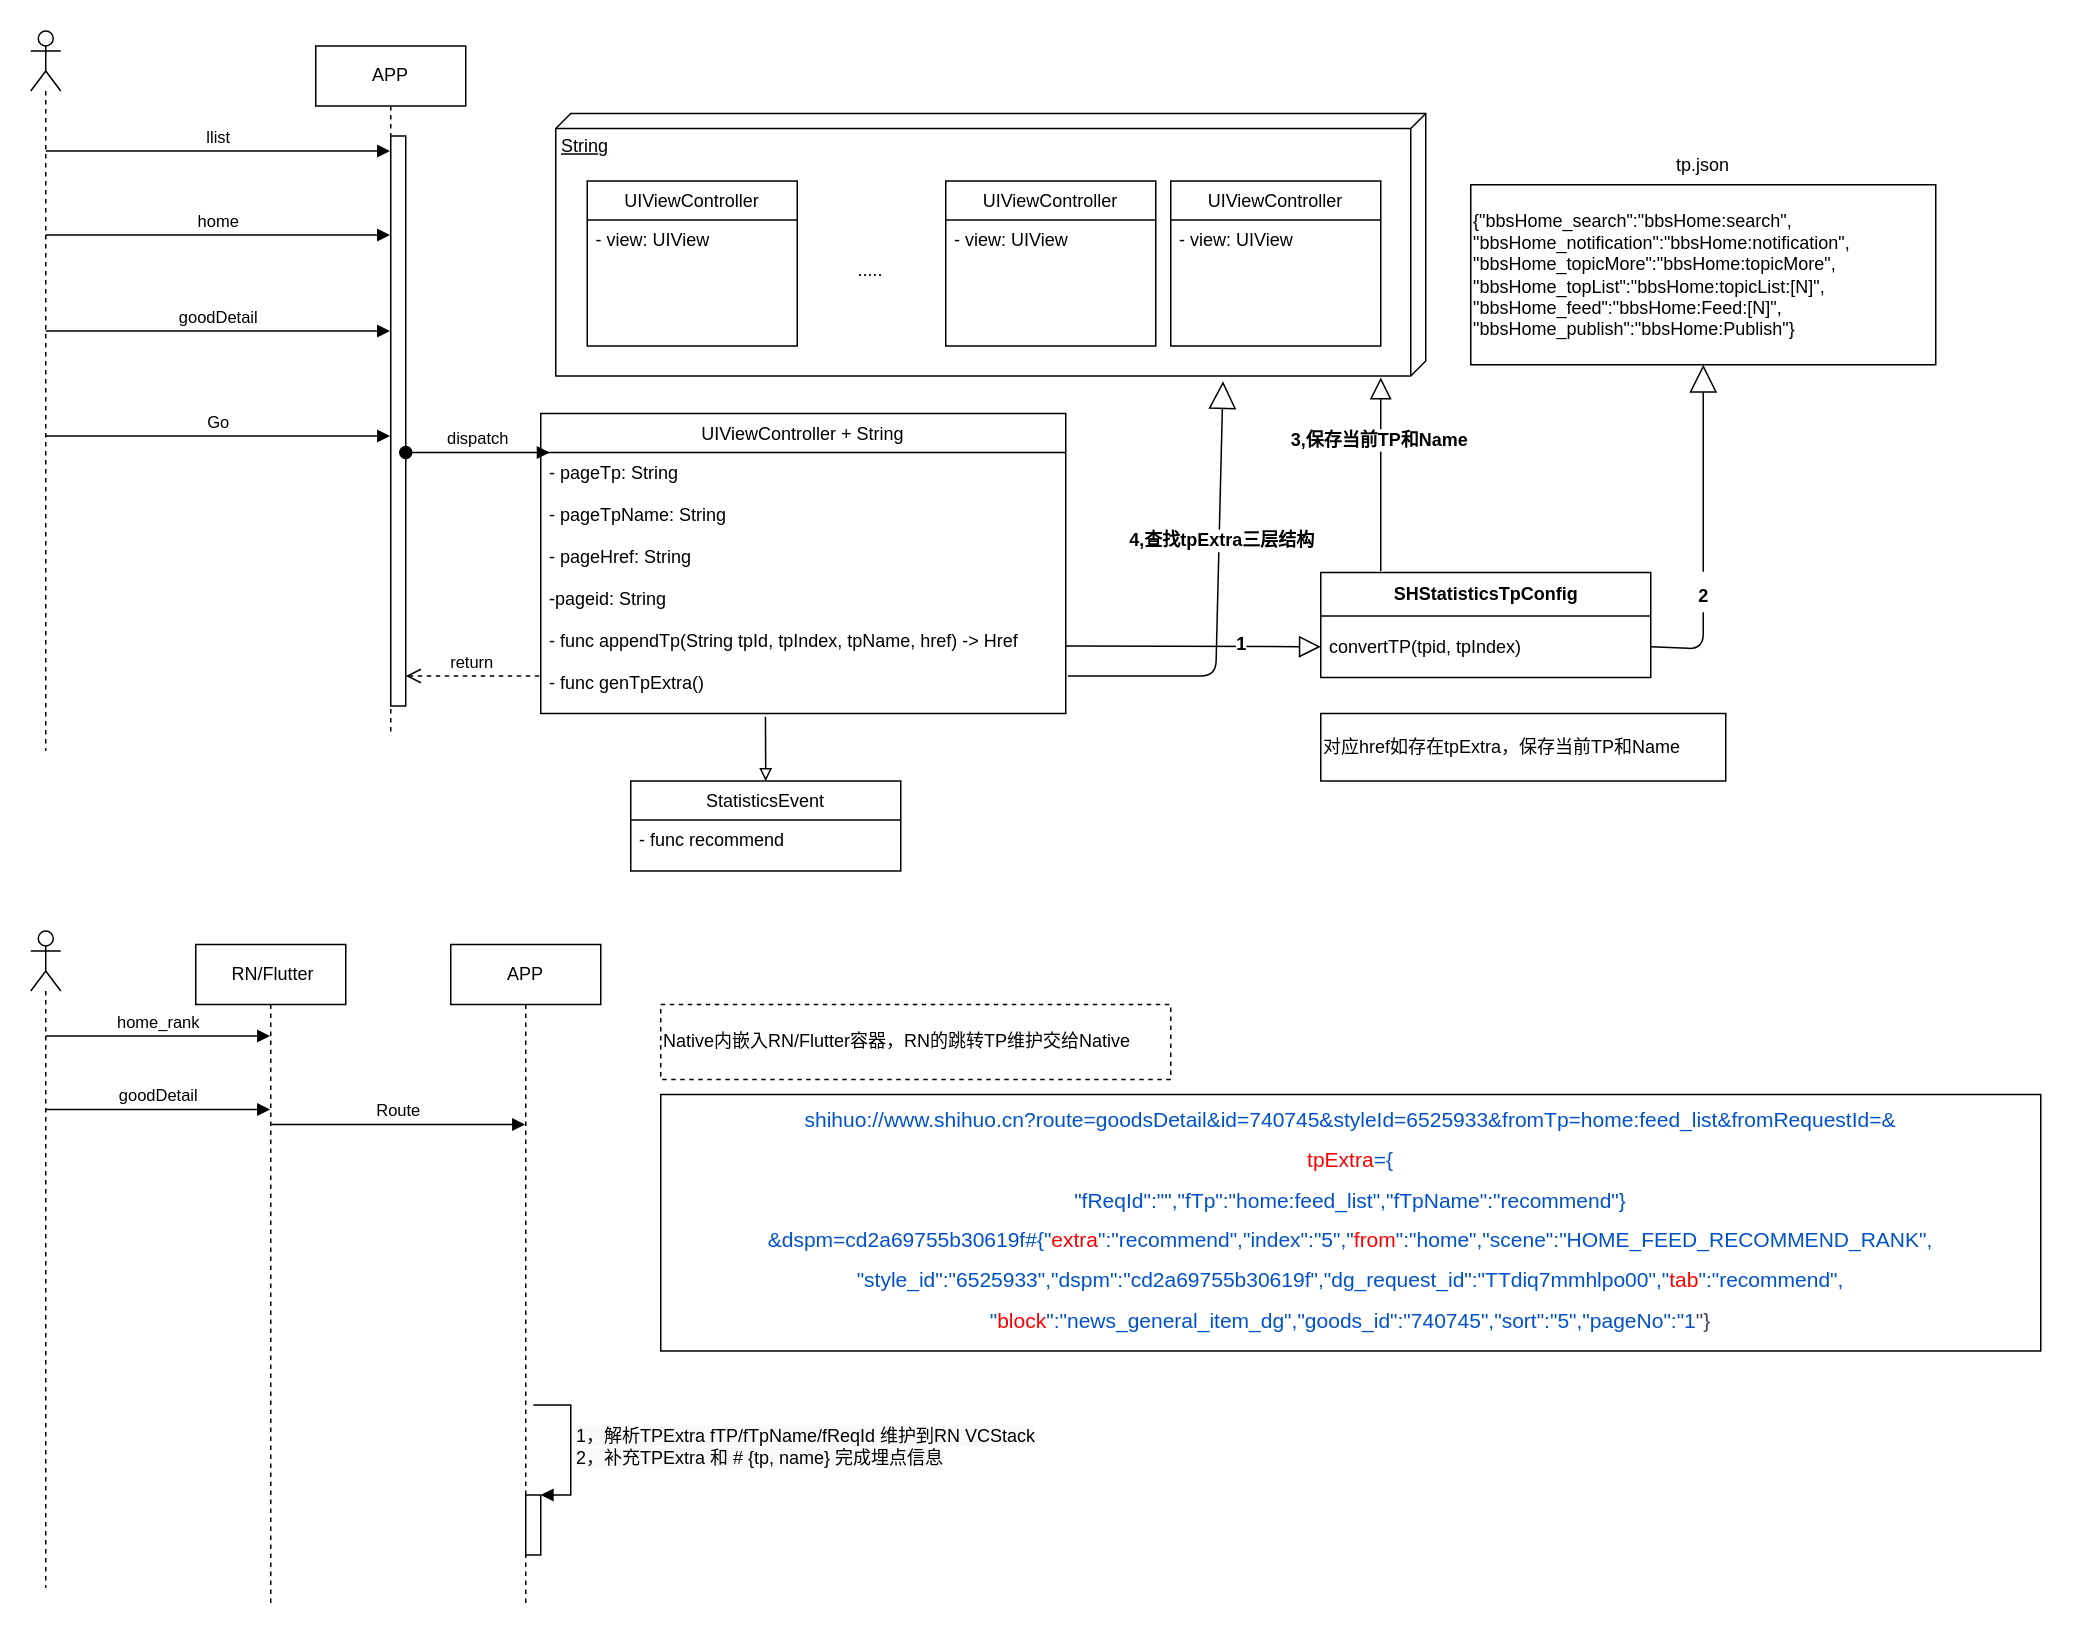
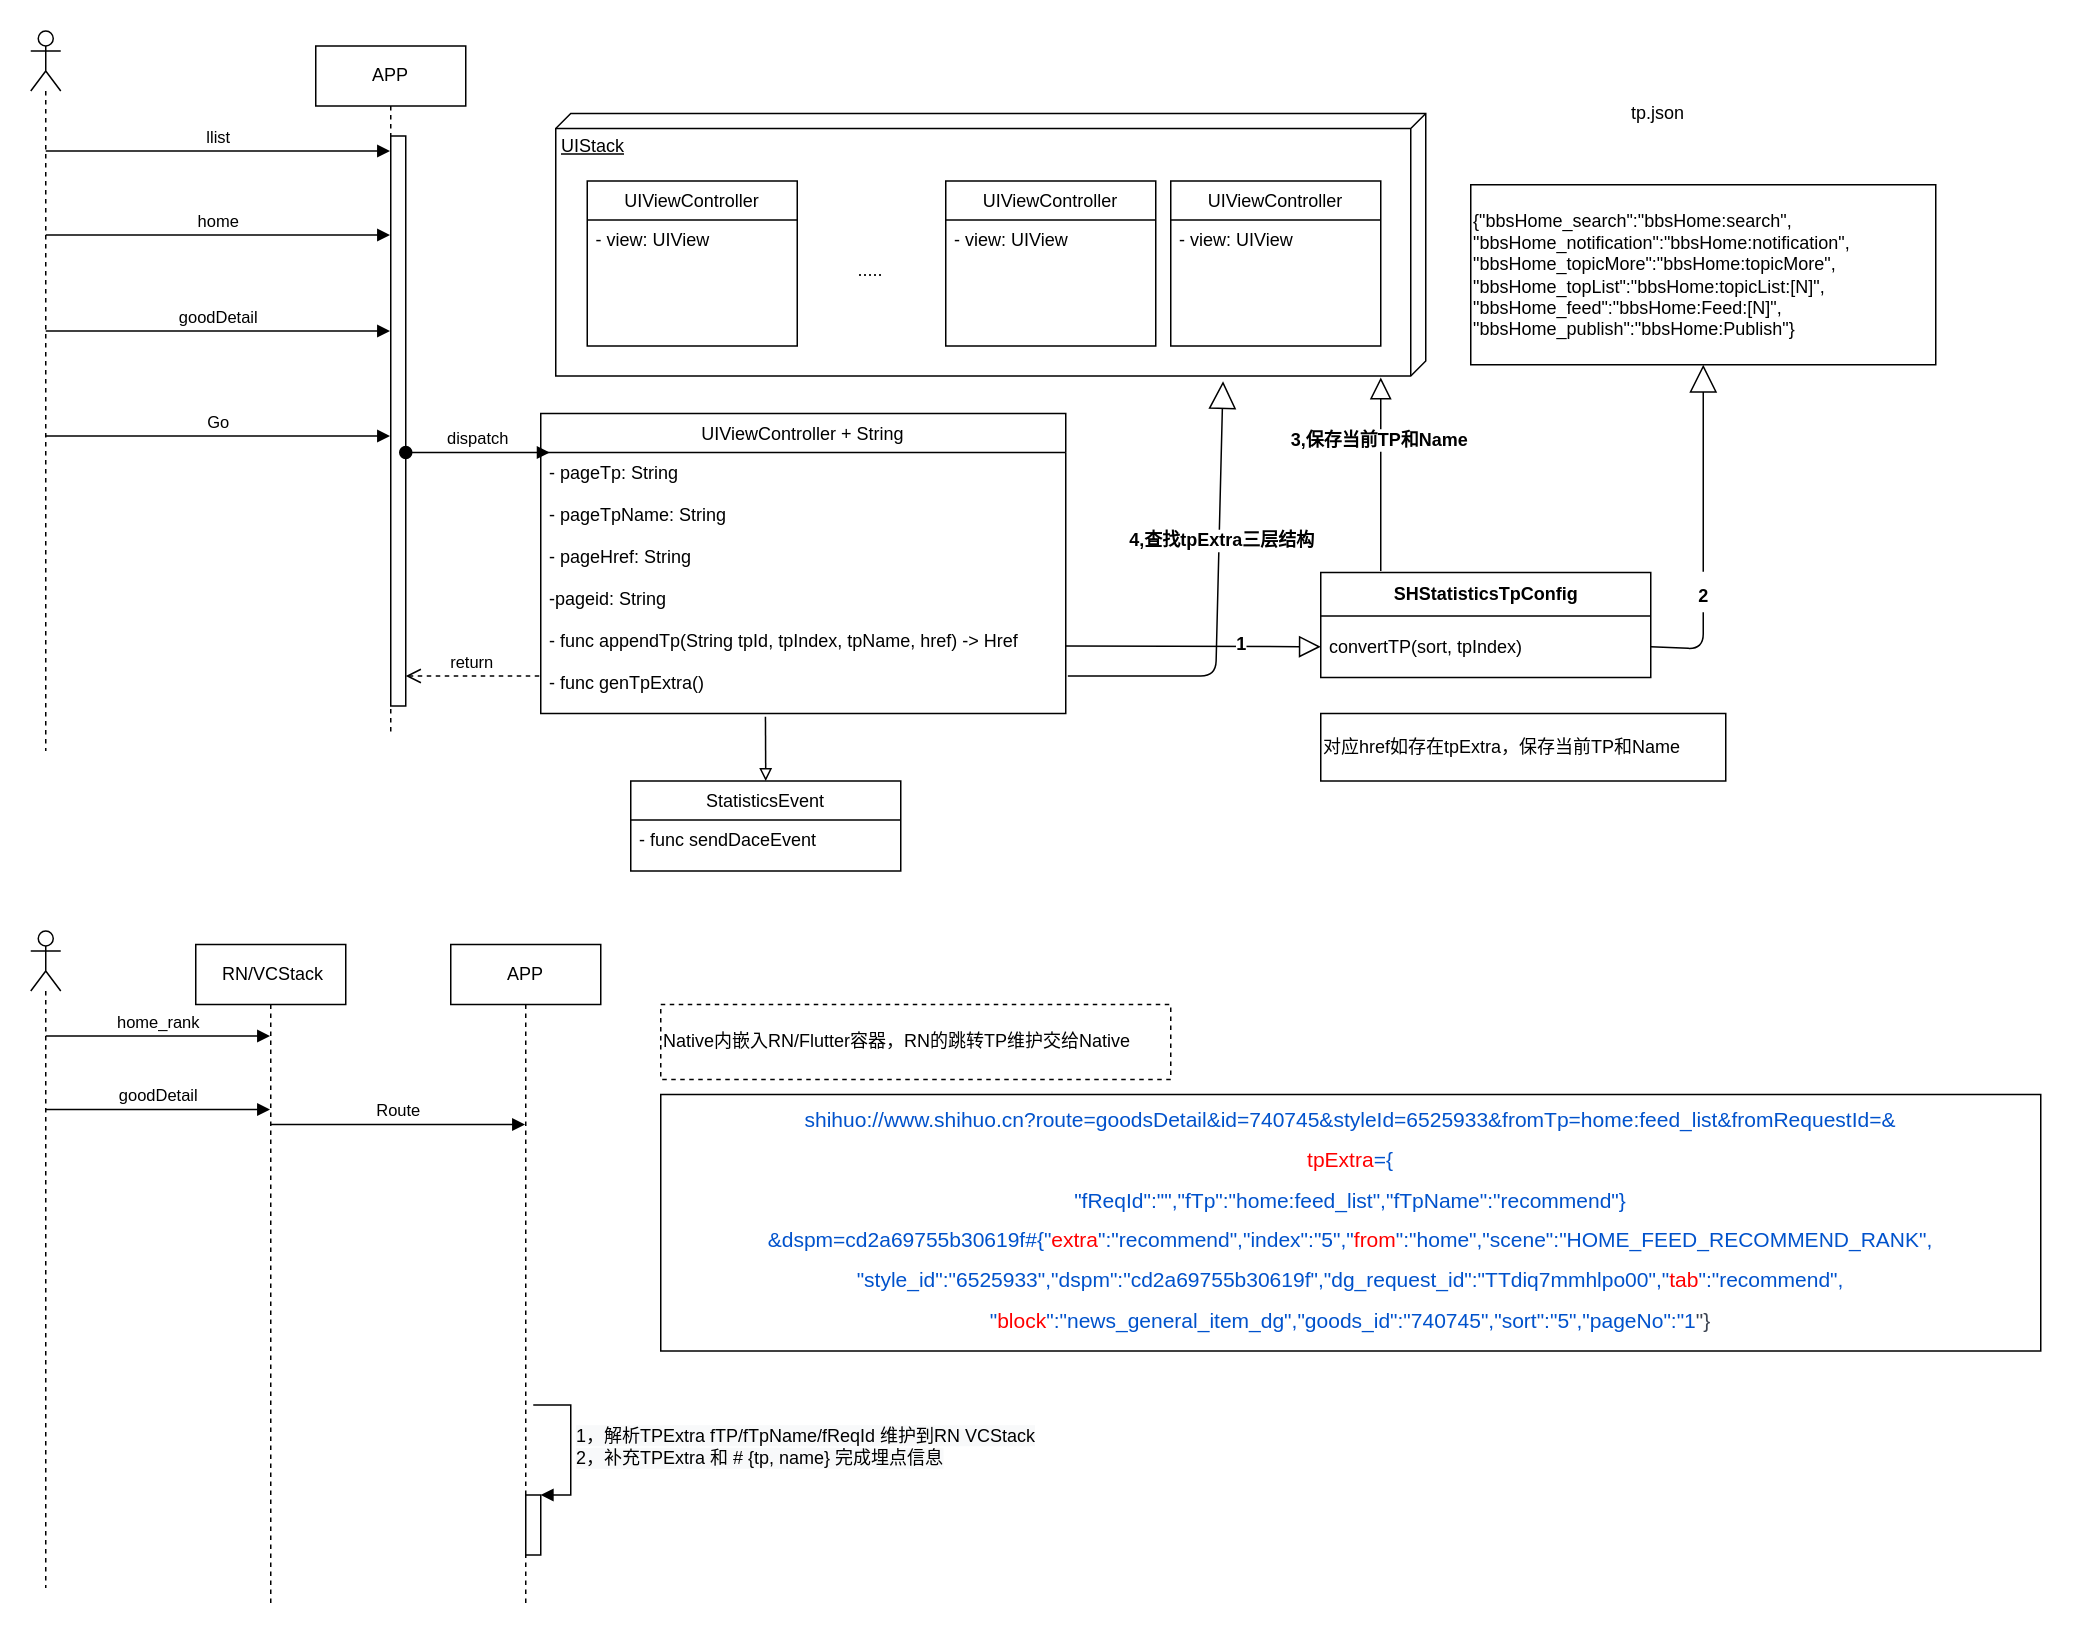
node "String": label "String" -> "UIStack"
node "tp.json": moved (1703, 166) -> (1658, 113)
node "convertTP(tpid, tpIndex)": label "convertTP(tpid, tpIndex)" -> "convertTP(sort, tpIndex)"
node "- func recommend": label "- func recommend" -> "- func sendDaceEvent"
node "RN/Flutter": label "RN/Flutter" -> "RN/VCStack"
